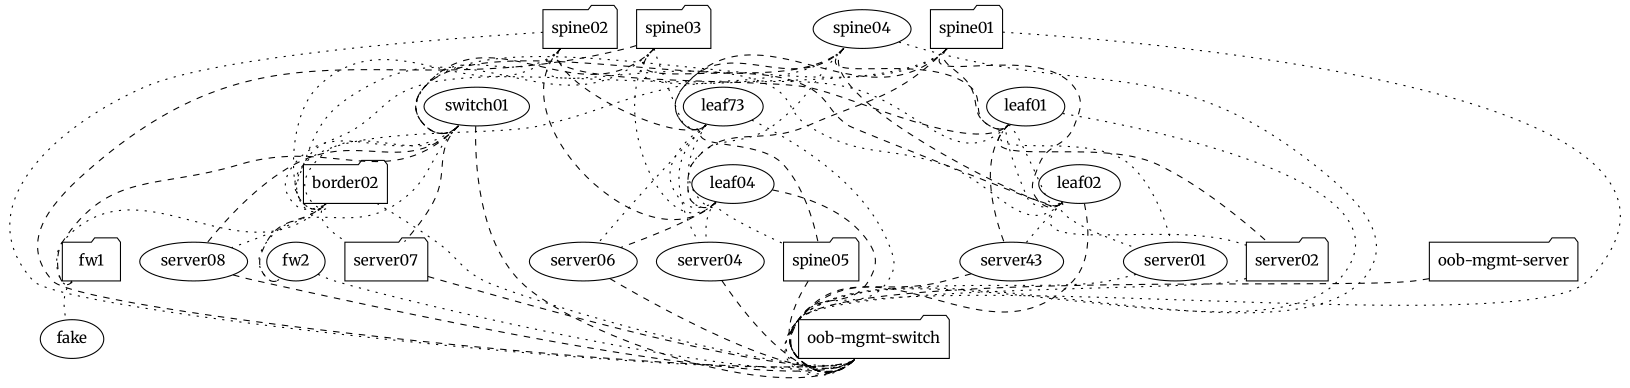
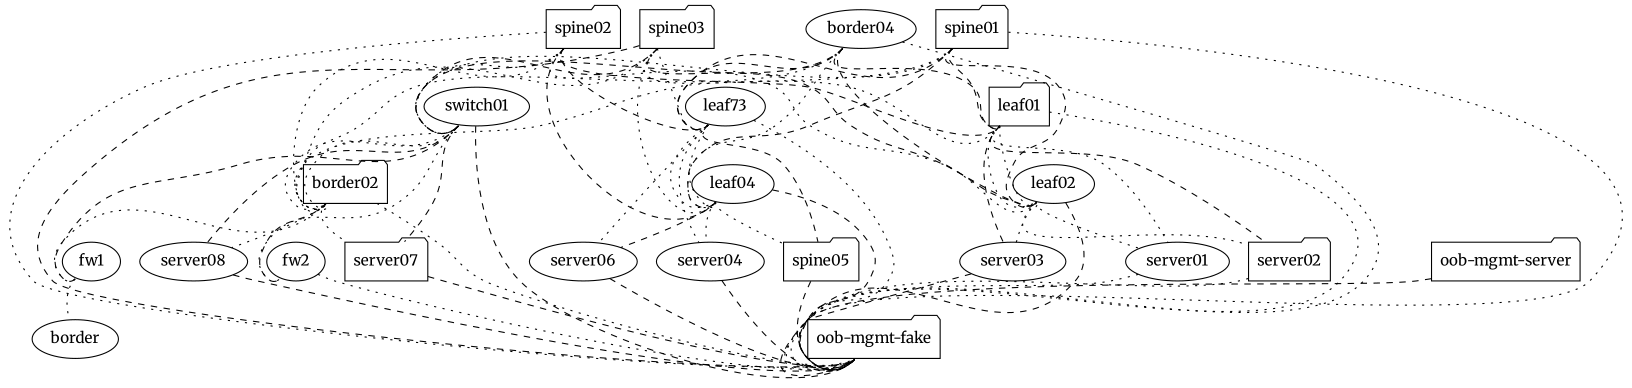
node "spine04": label "spine04" -> "border04"
node "leaf01": shape ellipse -> folder
node "fw1": shape folder -> ellipse
node "server43": label "server43" -> "server03"
node "fake": label "fake" -> "border"
node "oob-mgmt-switch": label "oob-mgmt-switch" -> "oob-mgmt-fake"
